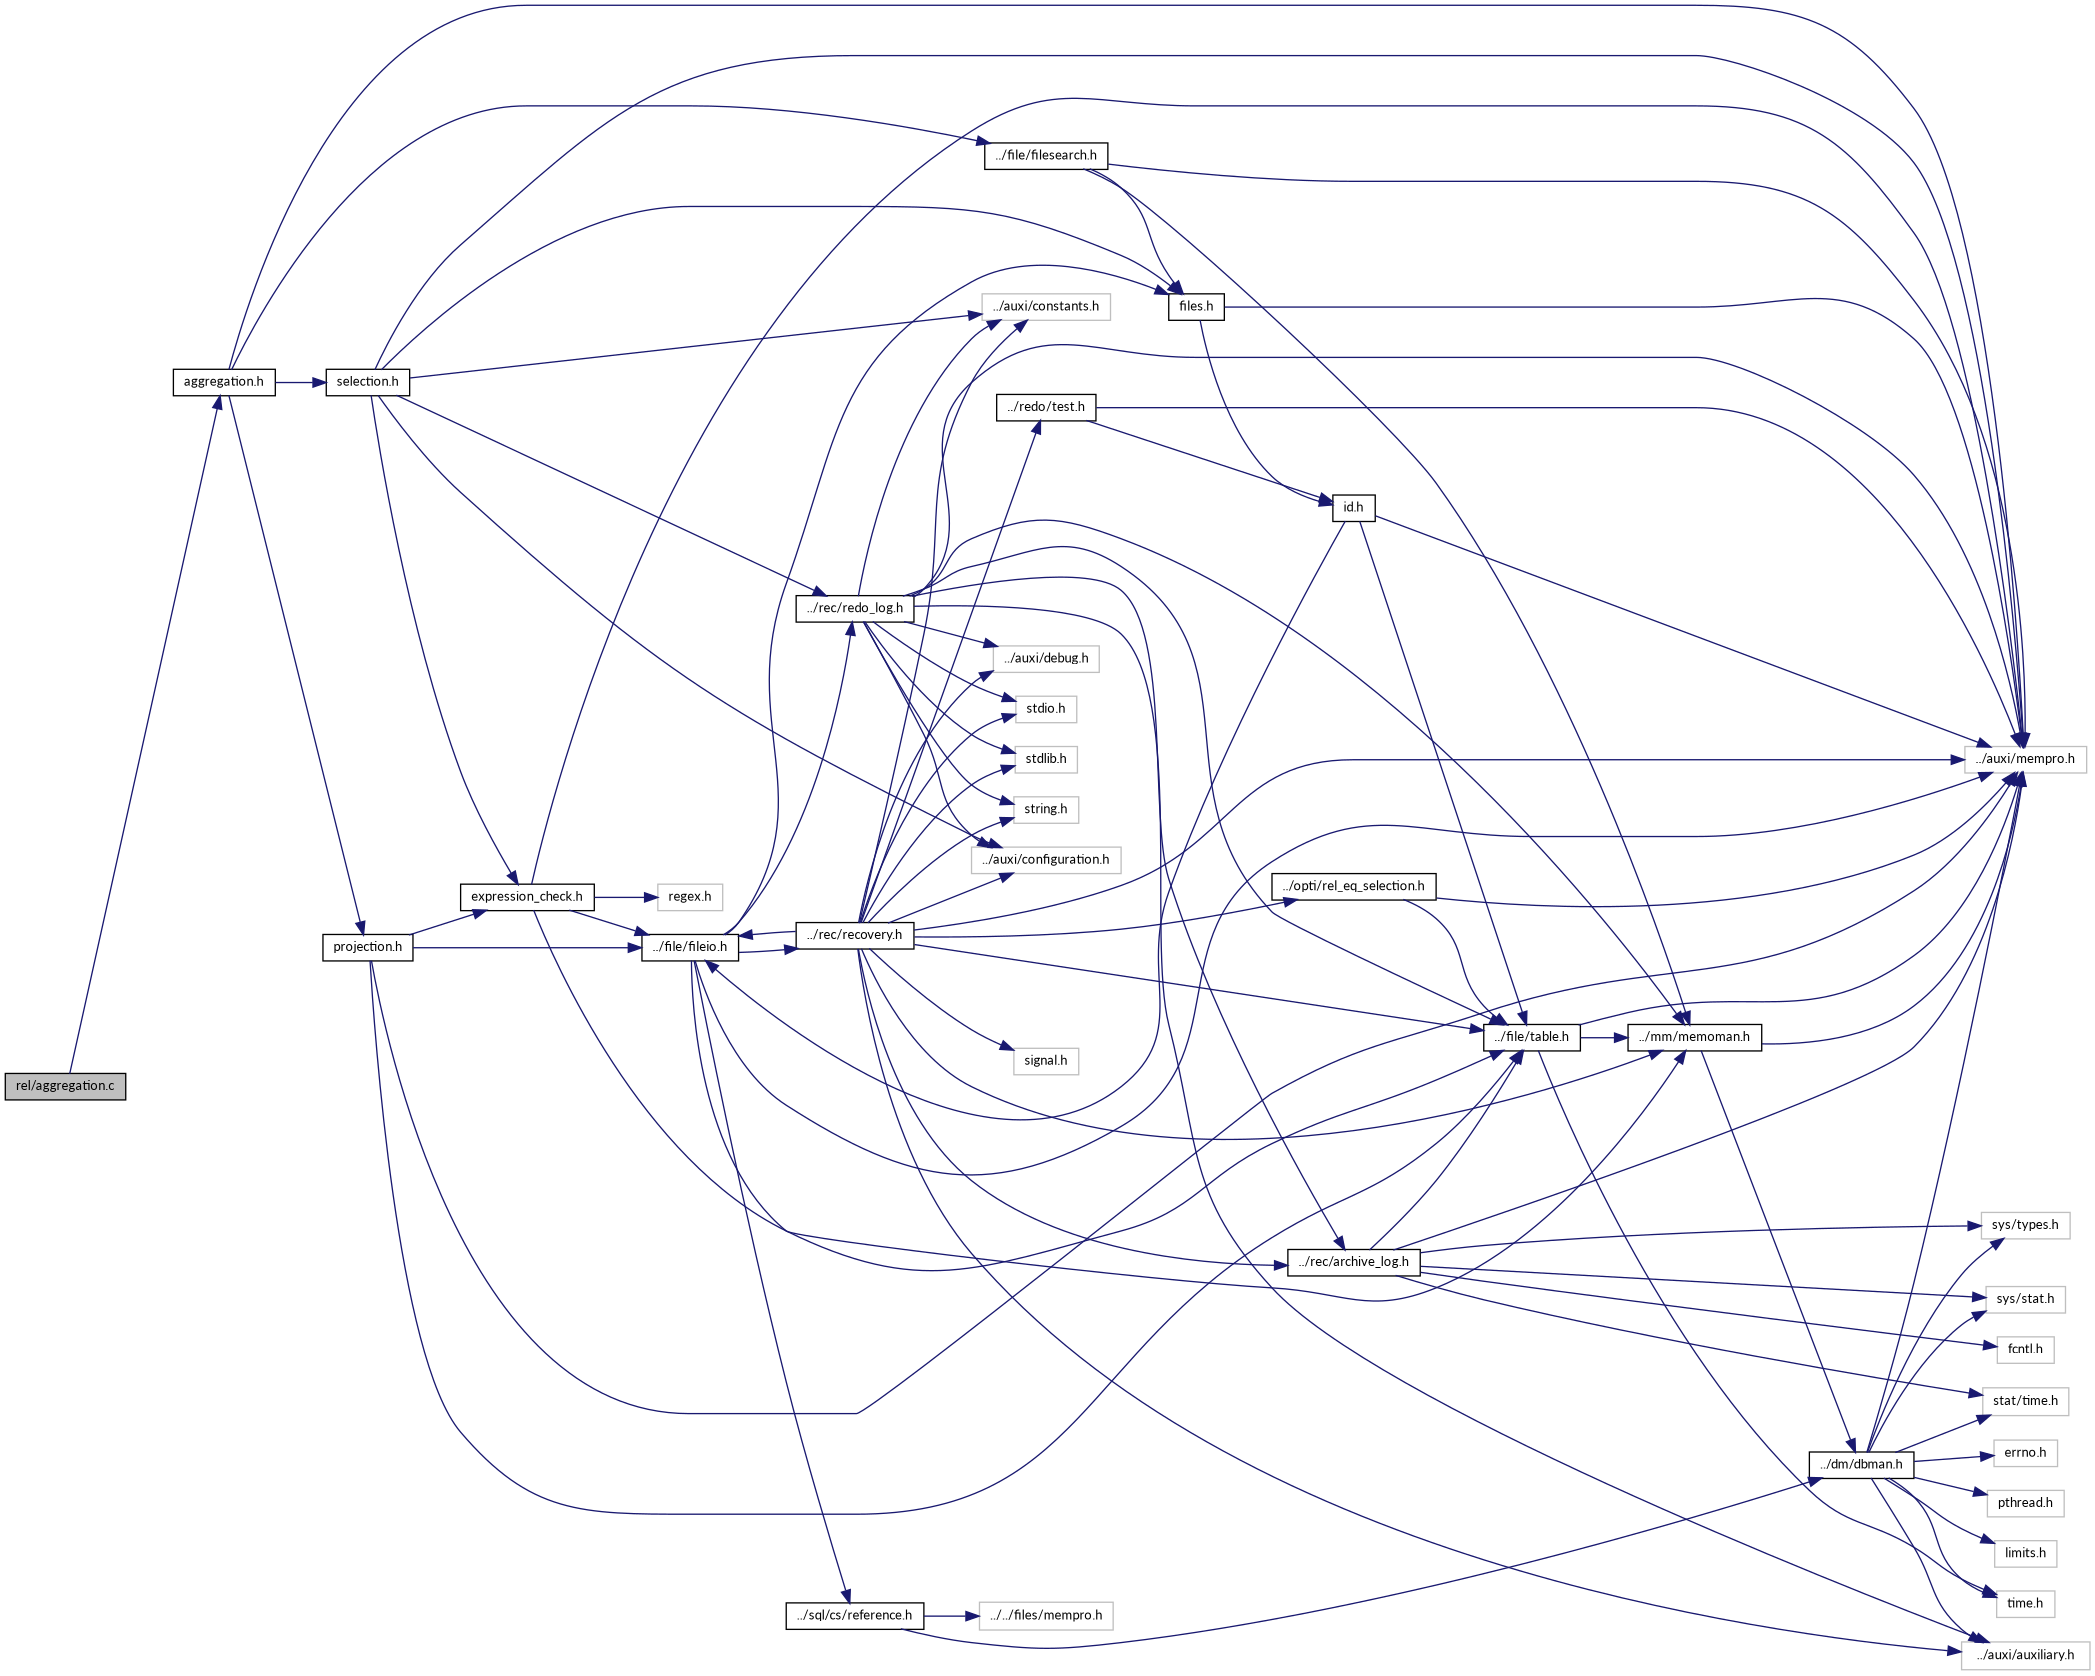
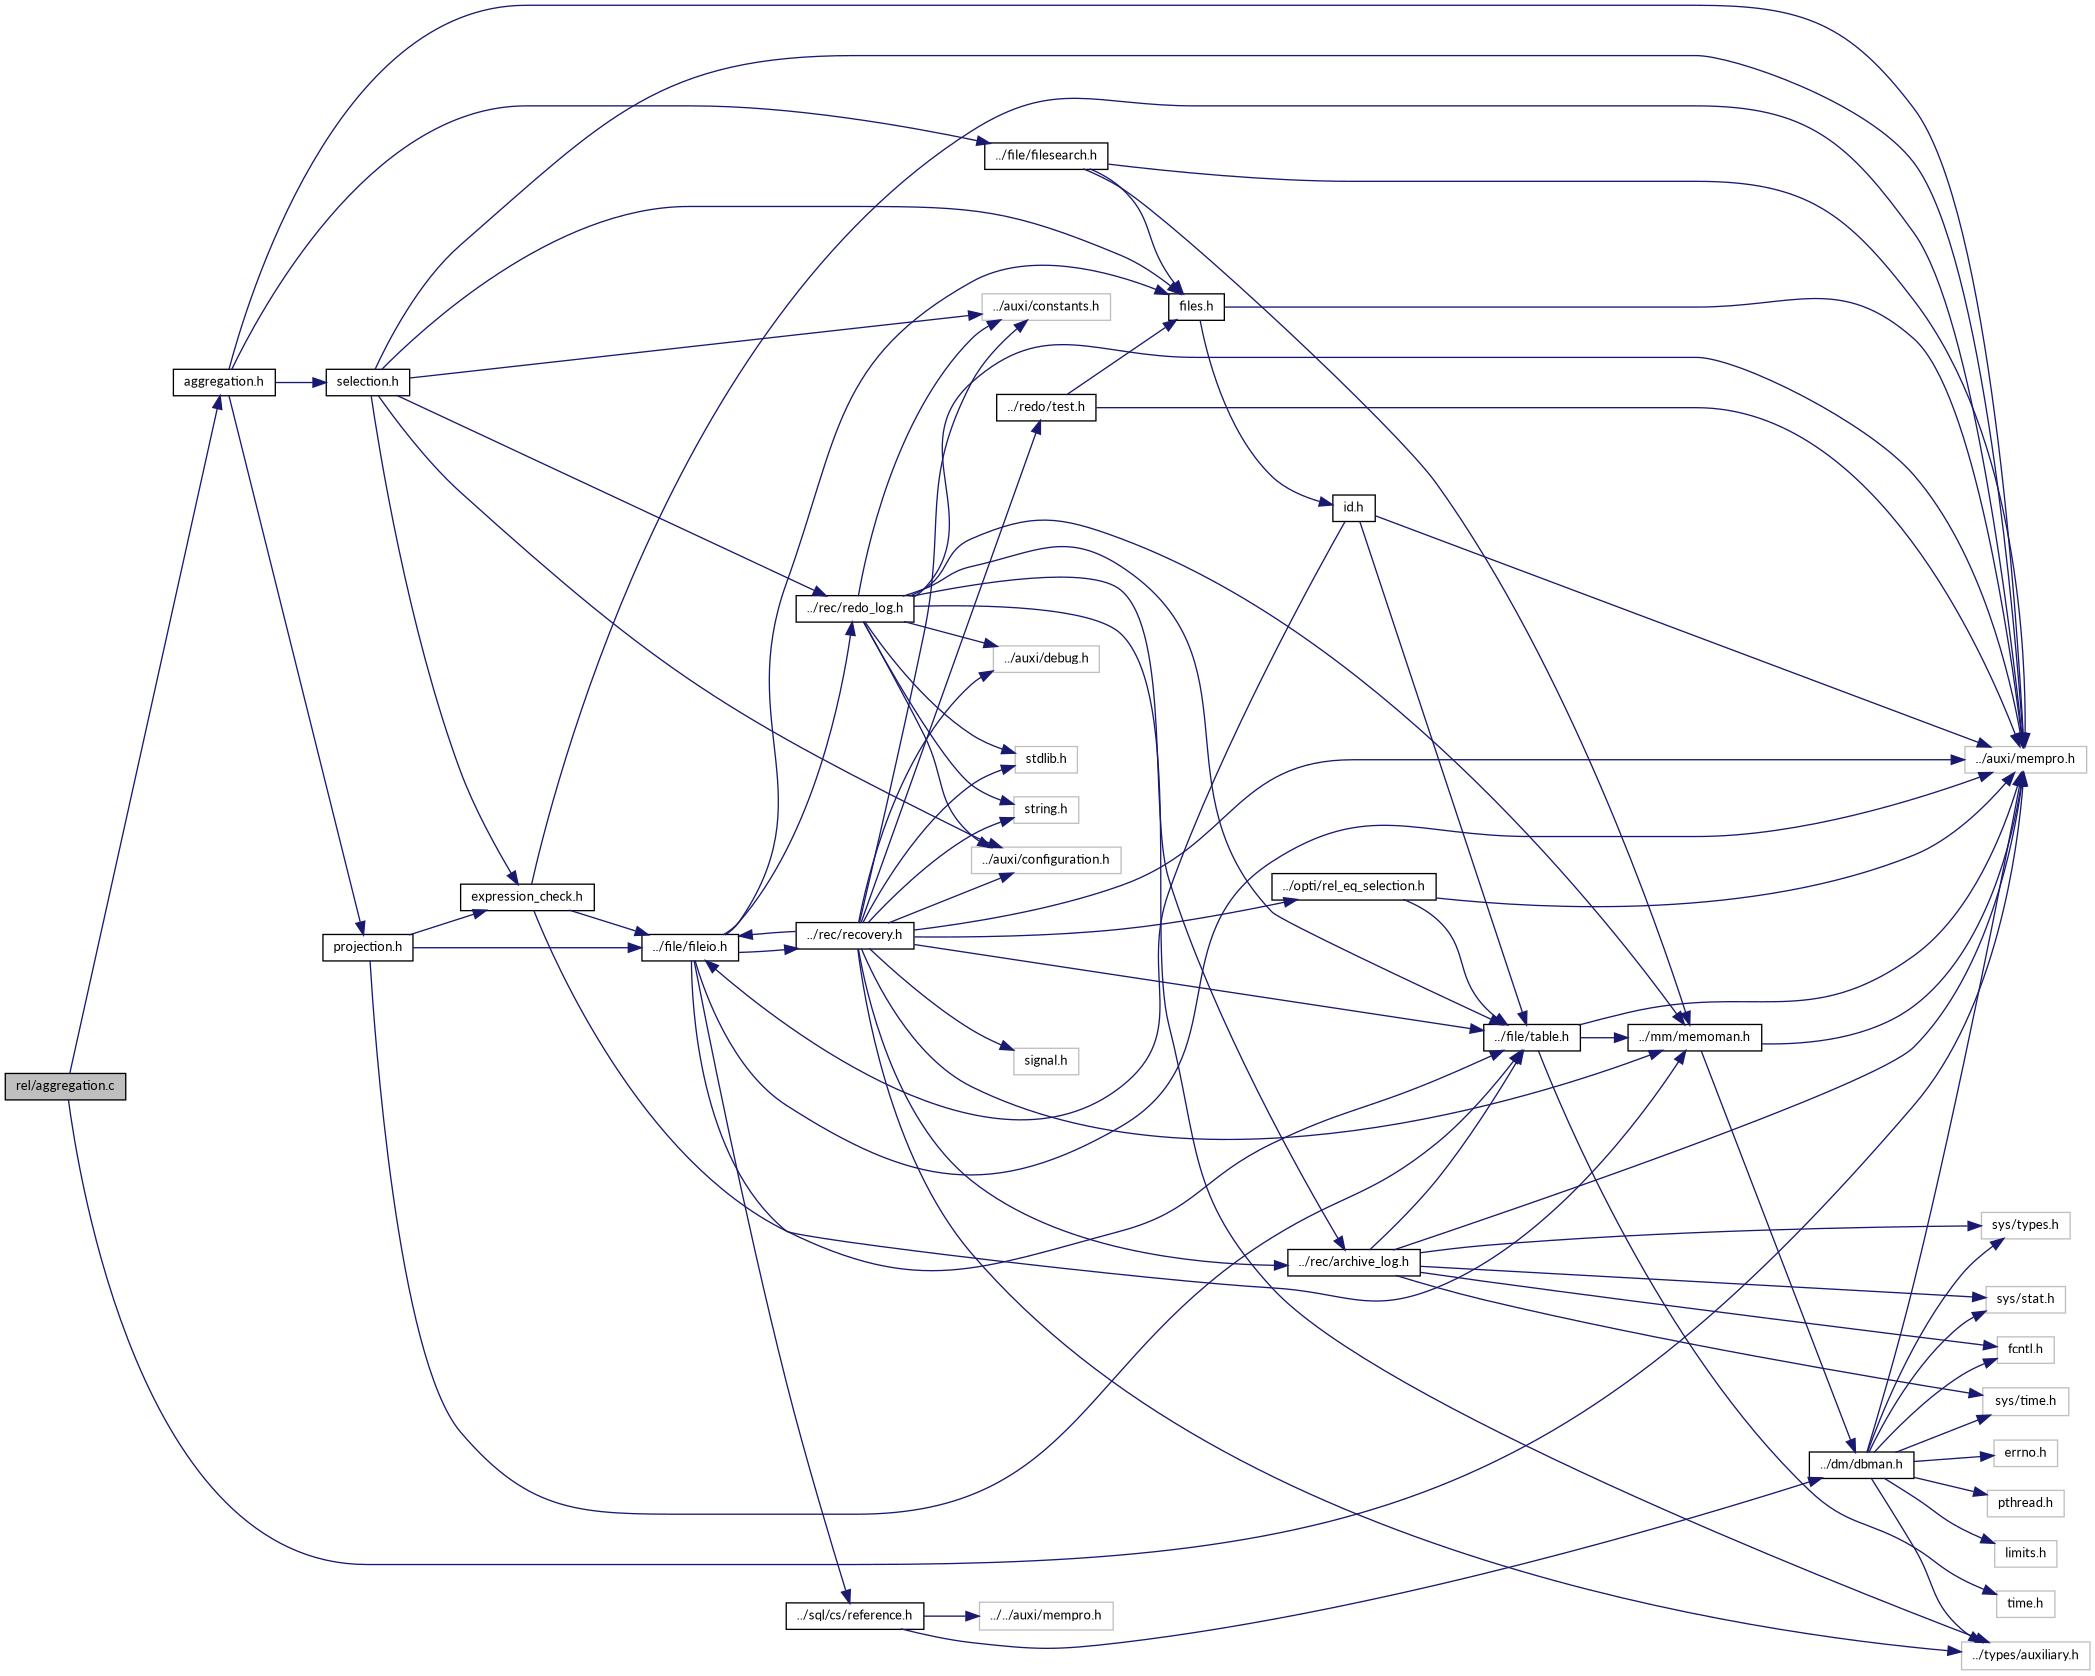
edge "../redo/test.h" -> "id.h": now "../redo/test.h" -> "files.h"
node "stdio.h": removed
node "regex.h": removed
edge "projection.h" -> "../auxi/mempro.h": now "rel/aggregation.c" -> "../auxi/mempro.h"
node "stat/time.h": label "stat/time.h" -> "sys/time.h"
edge "../dm/dbman.h" -> "time.h": now "../dm/dbman.h" -> "fcntl.h"
node "../../files/mempro.h": label "../../files/mempro.h" -> "../../auxi/mempro.h"
node "../auxi/auxiliary.h": label "../auxi/auxiliary.h" -> "../types/auxiliary.h"
